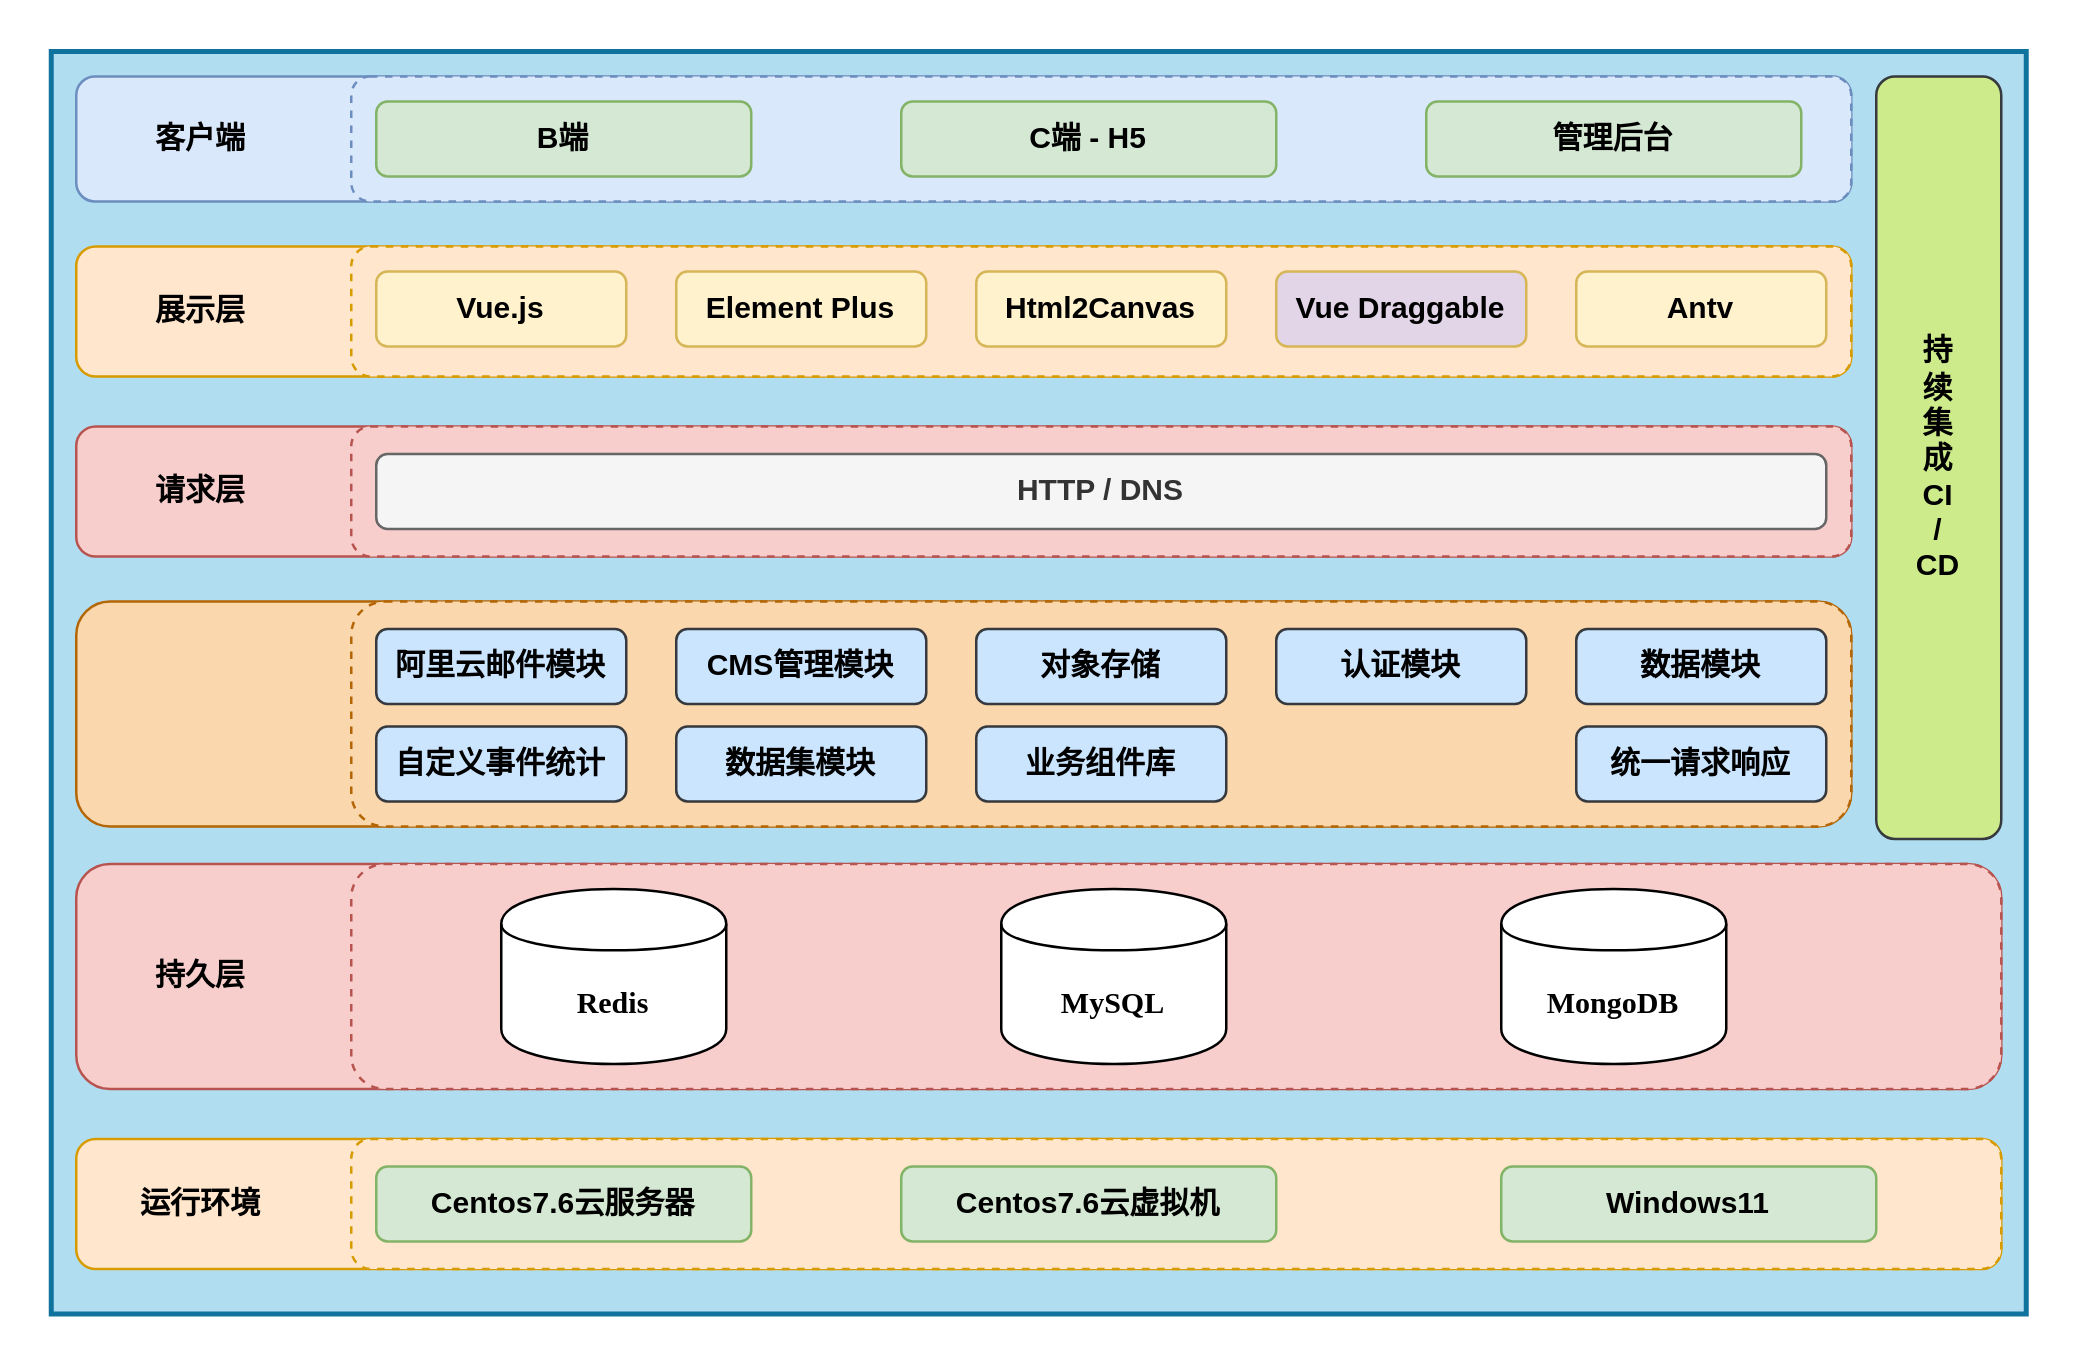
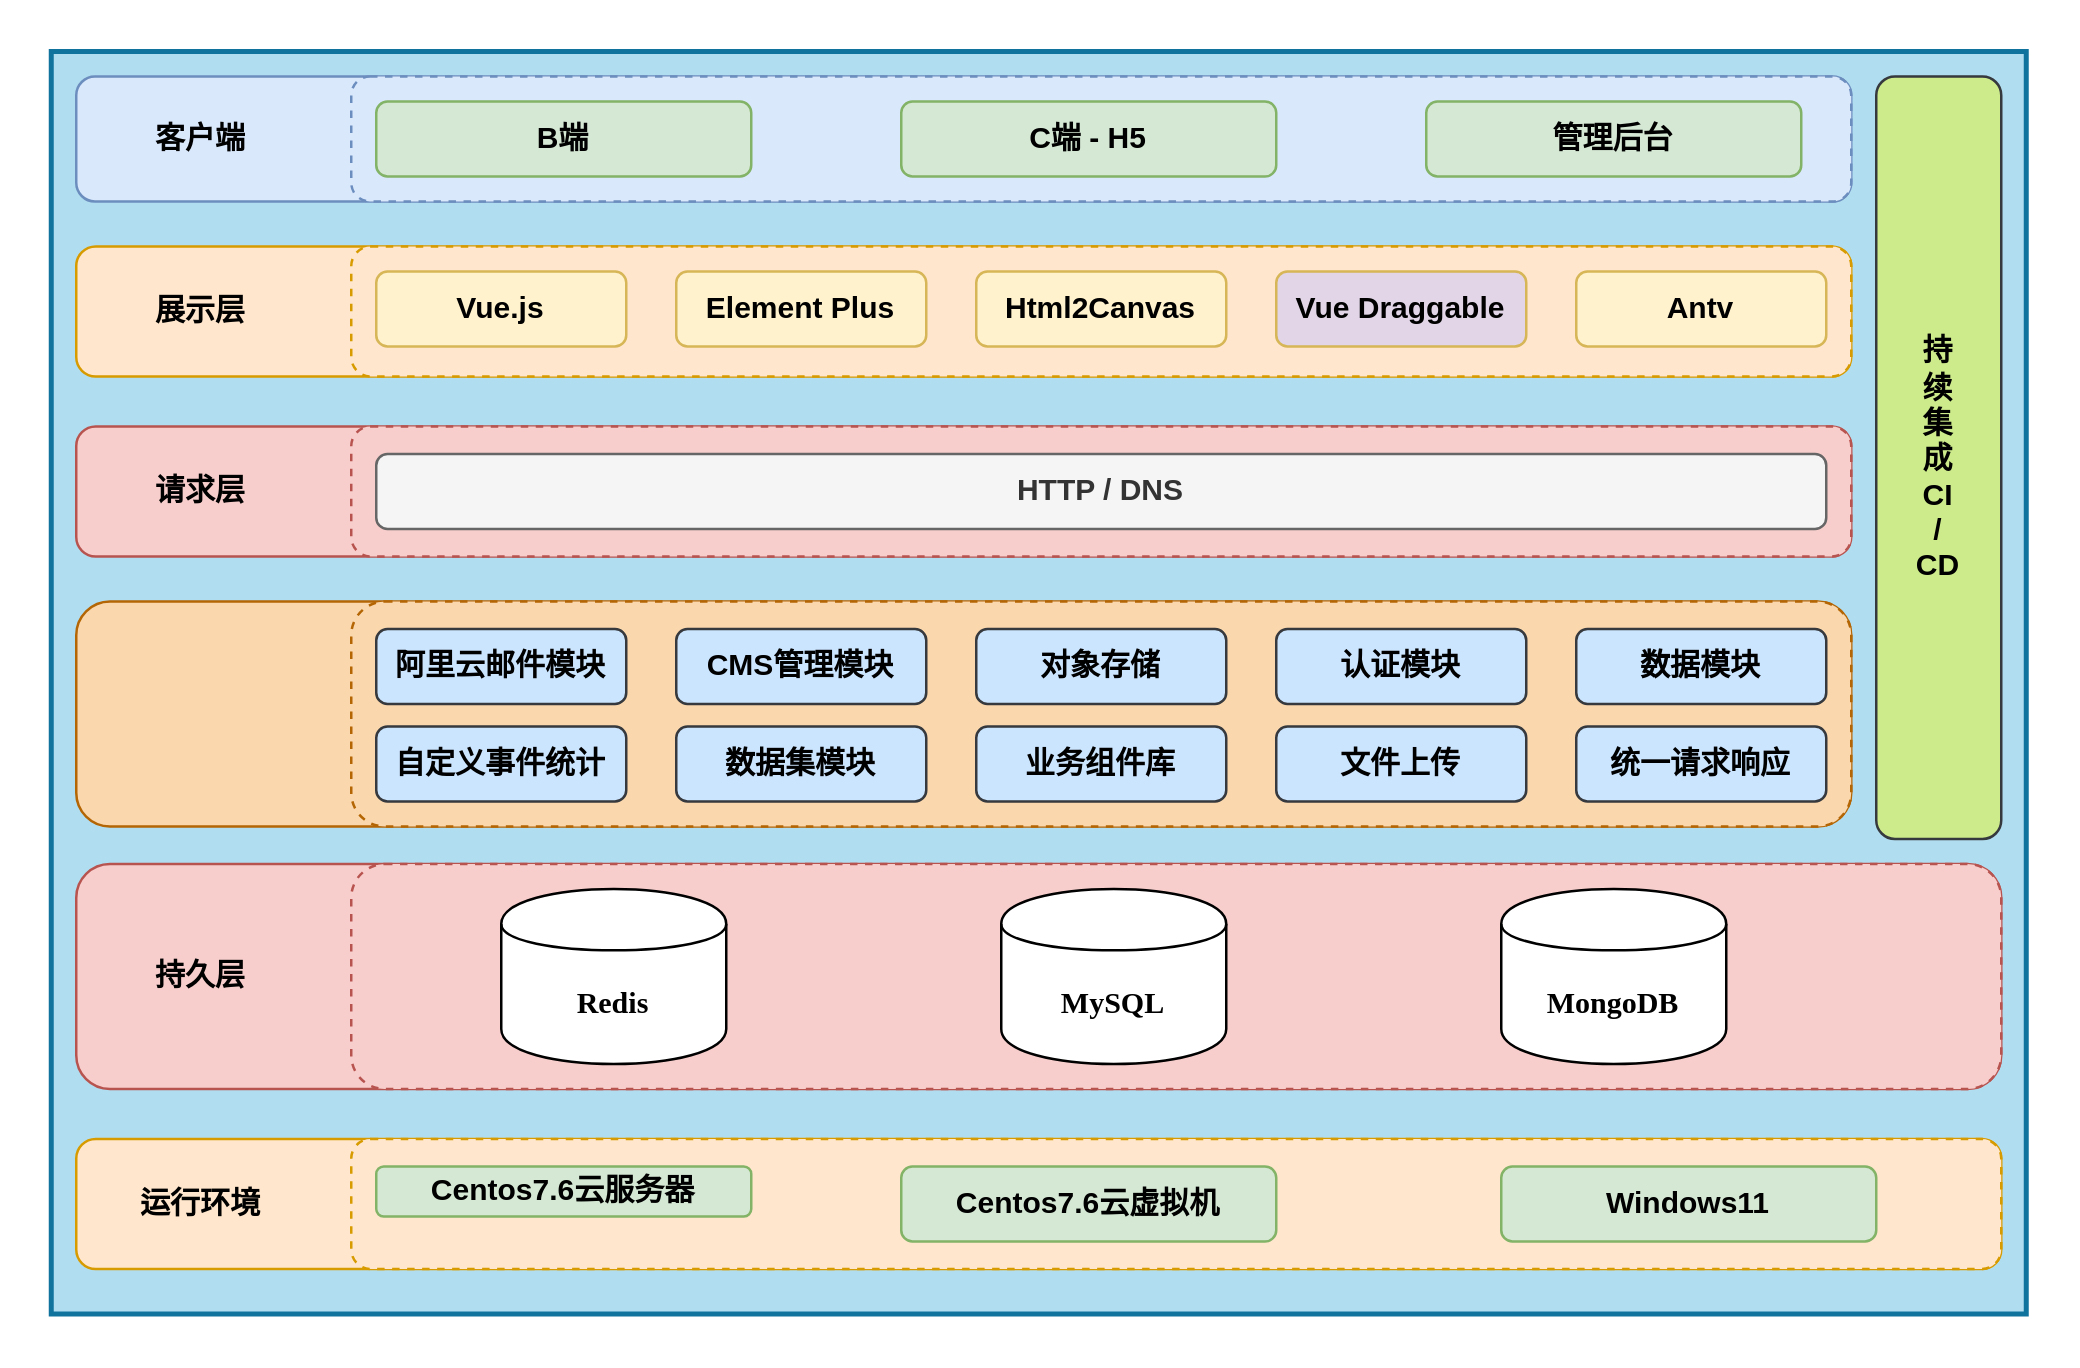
node "文件上传": added
node "Centos7.6云服务器": size 375x75 -> 375x50
